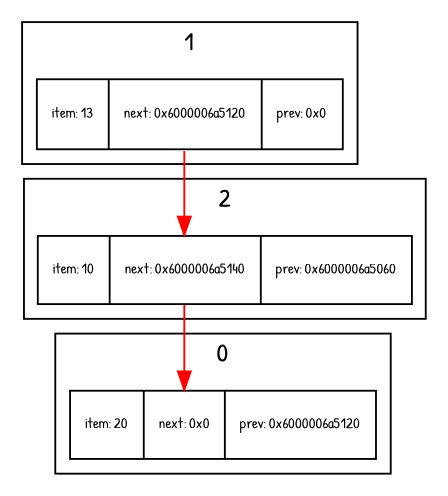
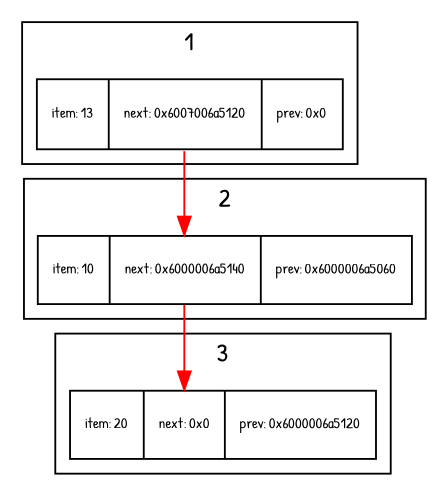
node "item: 13": text "next: 0x6000006a5120" -> "next: 0x6007006a5120"
cluster "0": label "0" -> "3"
